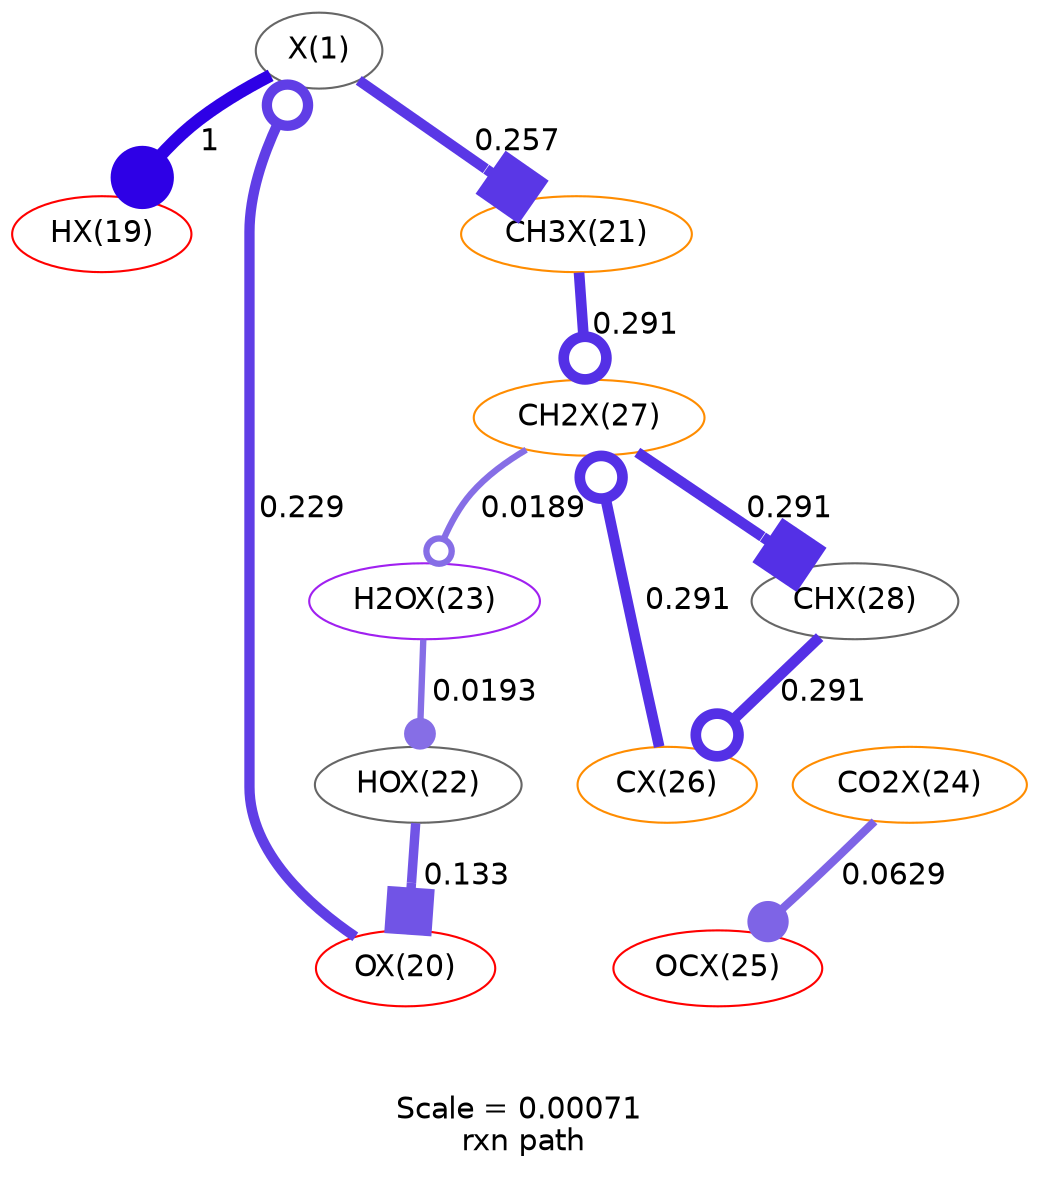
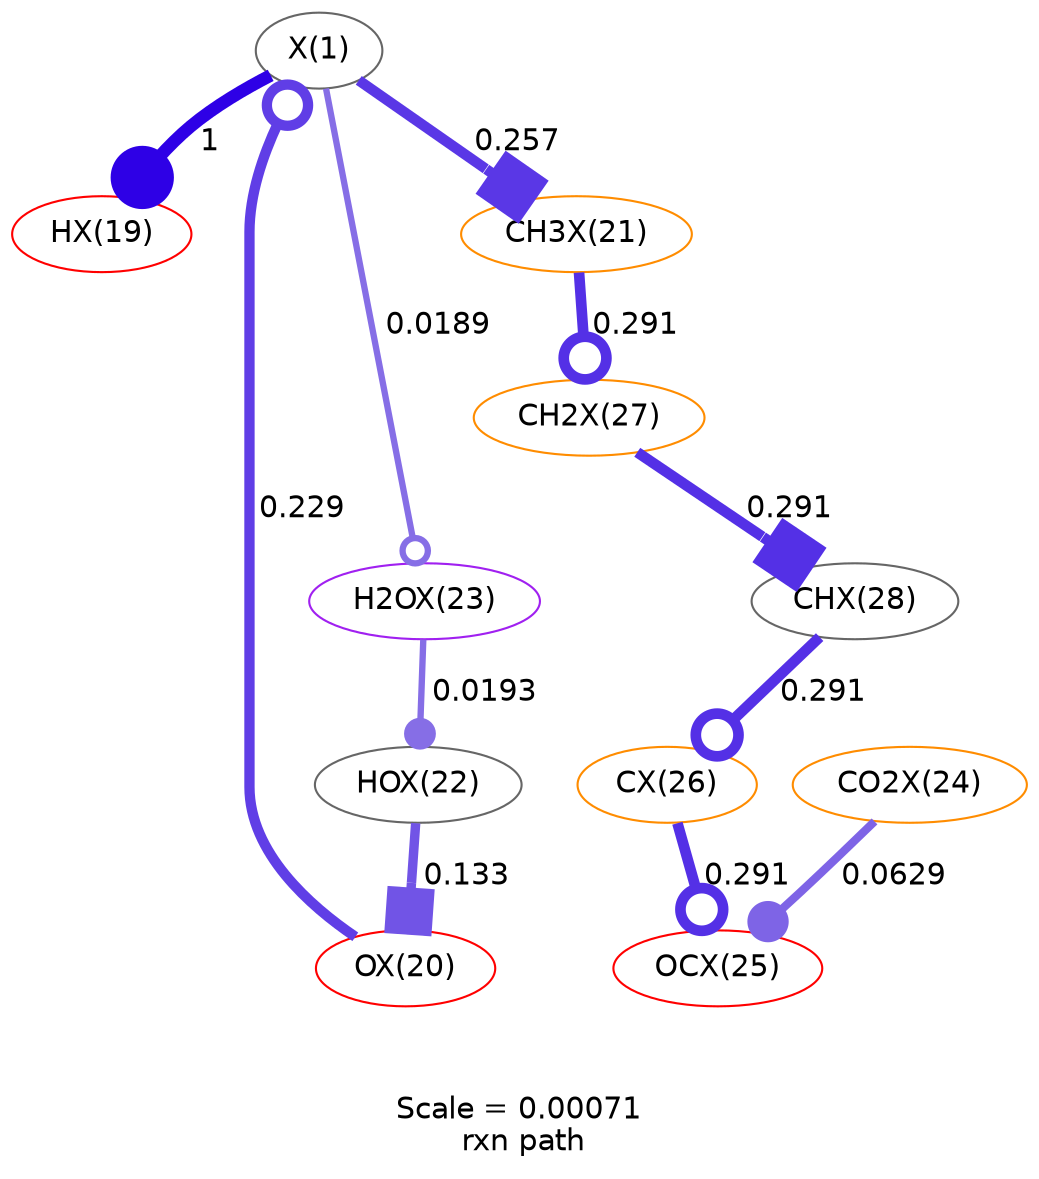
edge "CH2X(27)" -> "H2OX(23)": now "X(1)" -> "H2OX(23)"
edge "CX(26)" -> "CH2X(27)": now "CX(26)" -> "OCX(25)"
